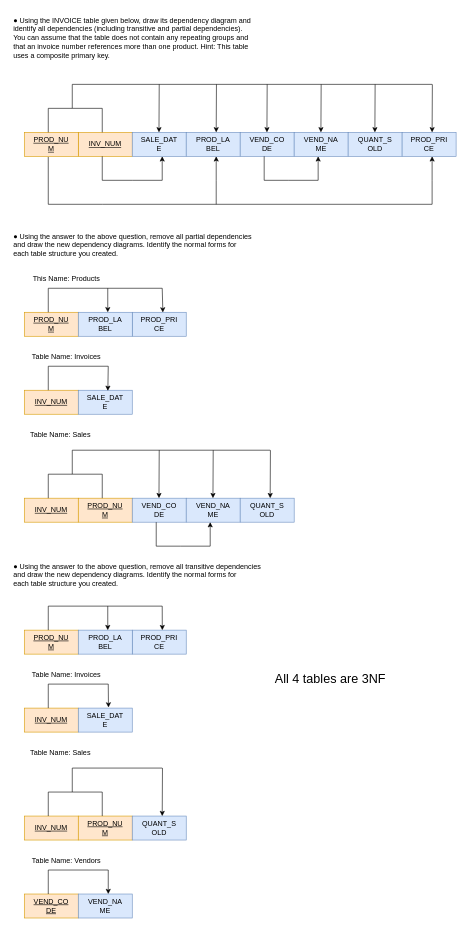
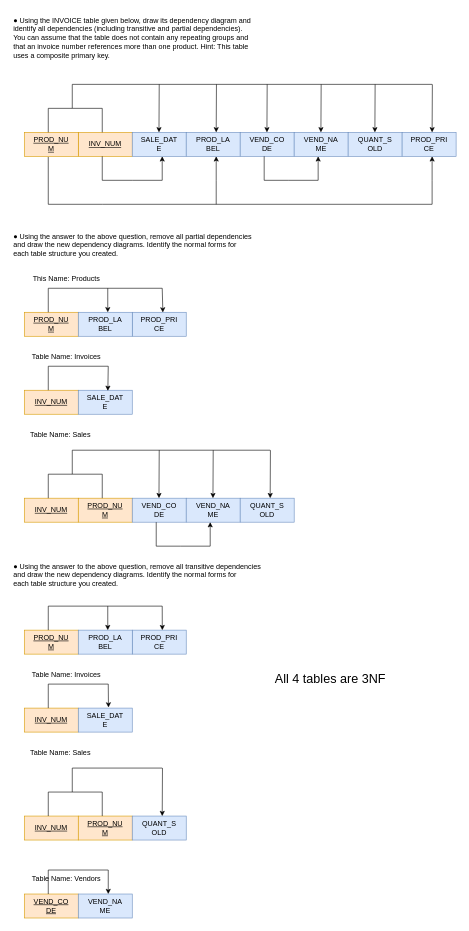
node "Table Name: Vendors": moved (66, 861) -> (66, 879)
